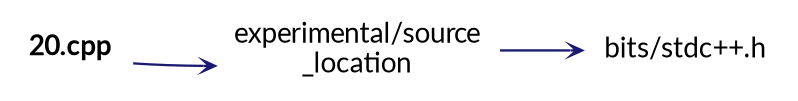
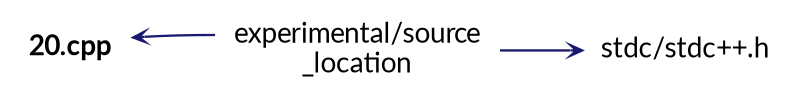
node "bits/stdc++.h": label "bits/stdc++.h" -> "stdc/stdc++.h"
edge "20.cpp" -> "experimental/source _location": reversed
